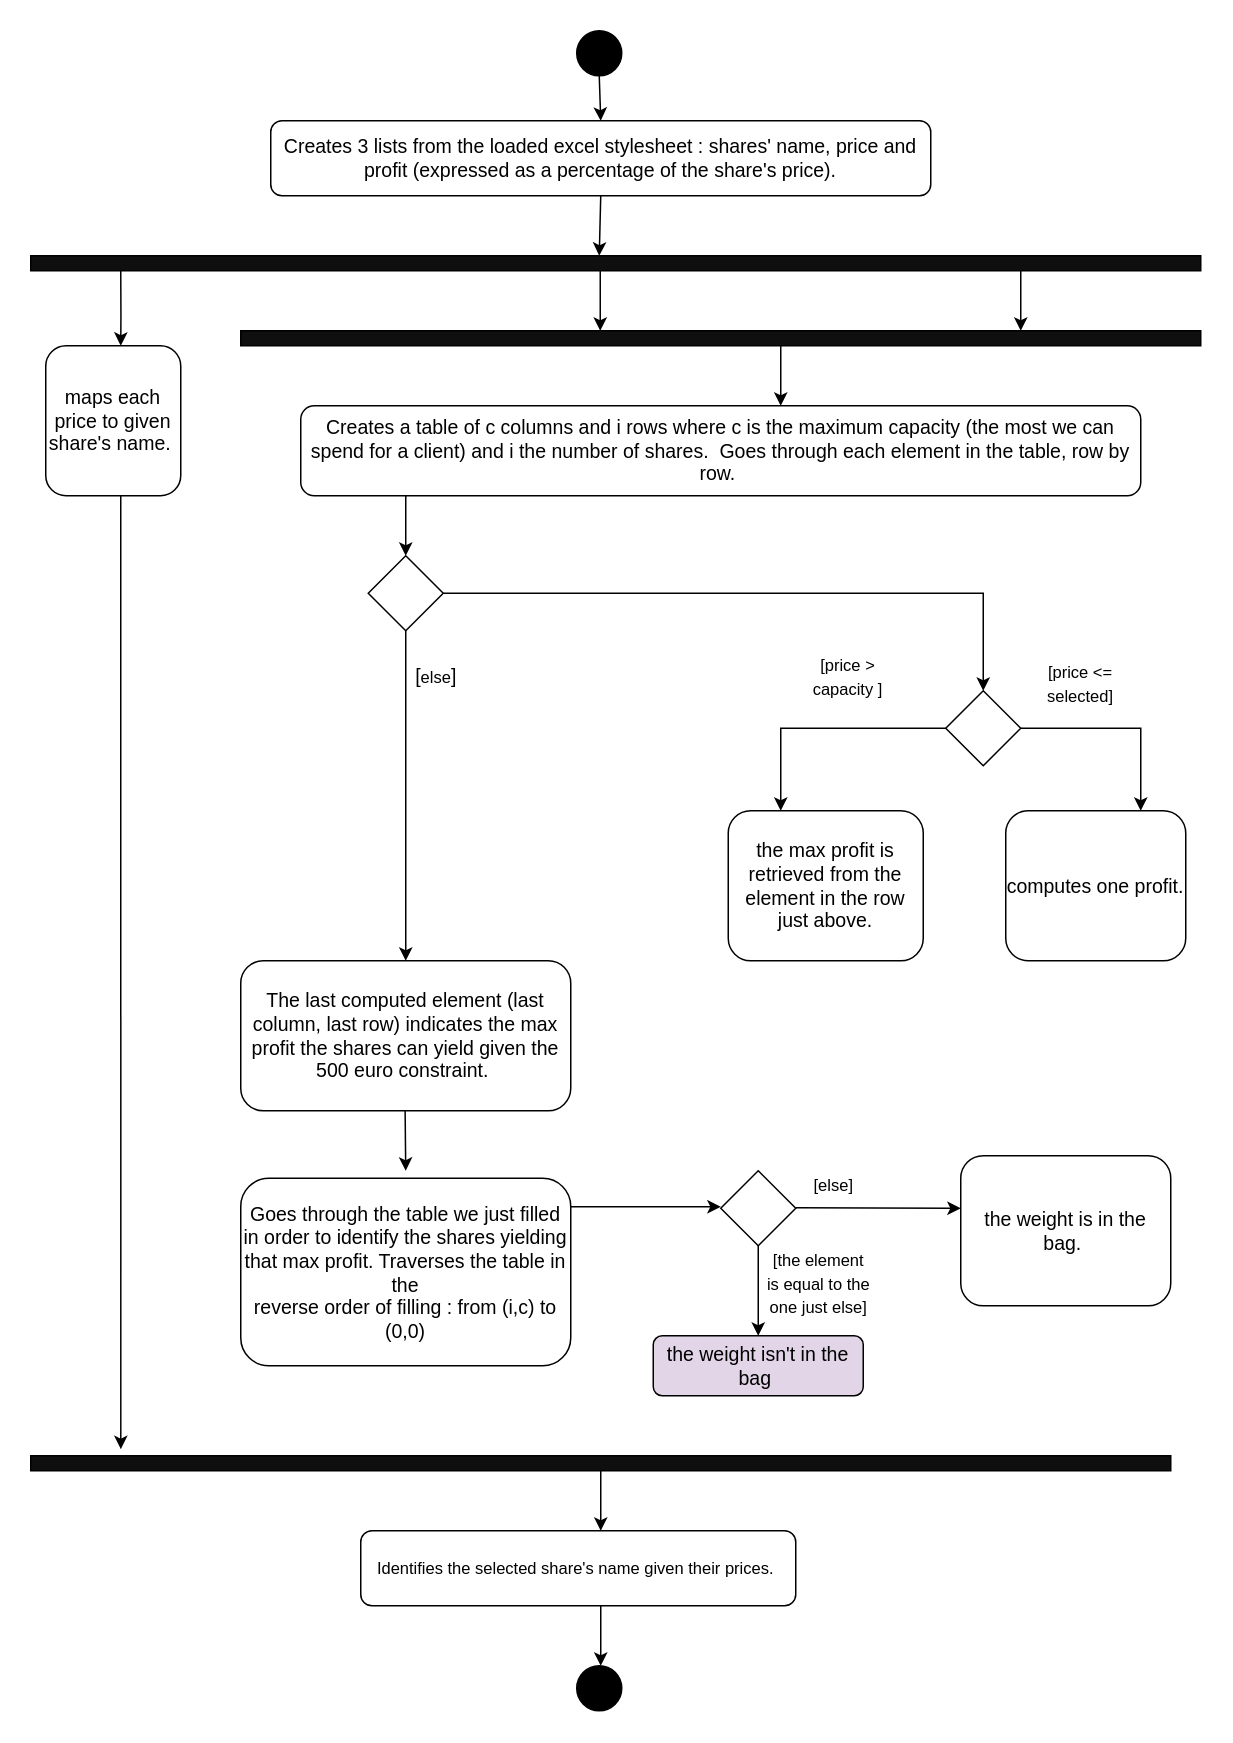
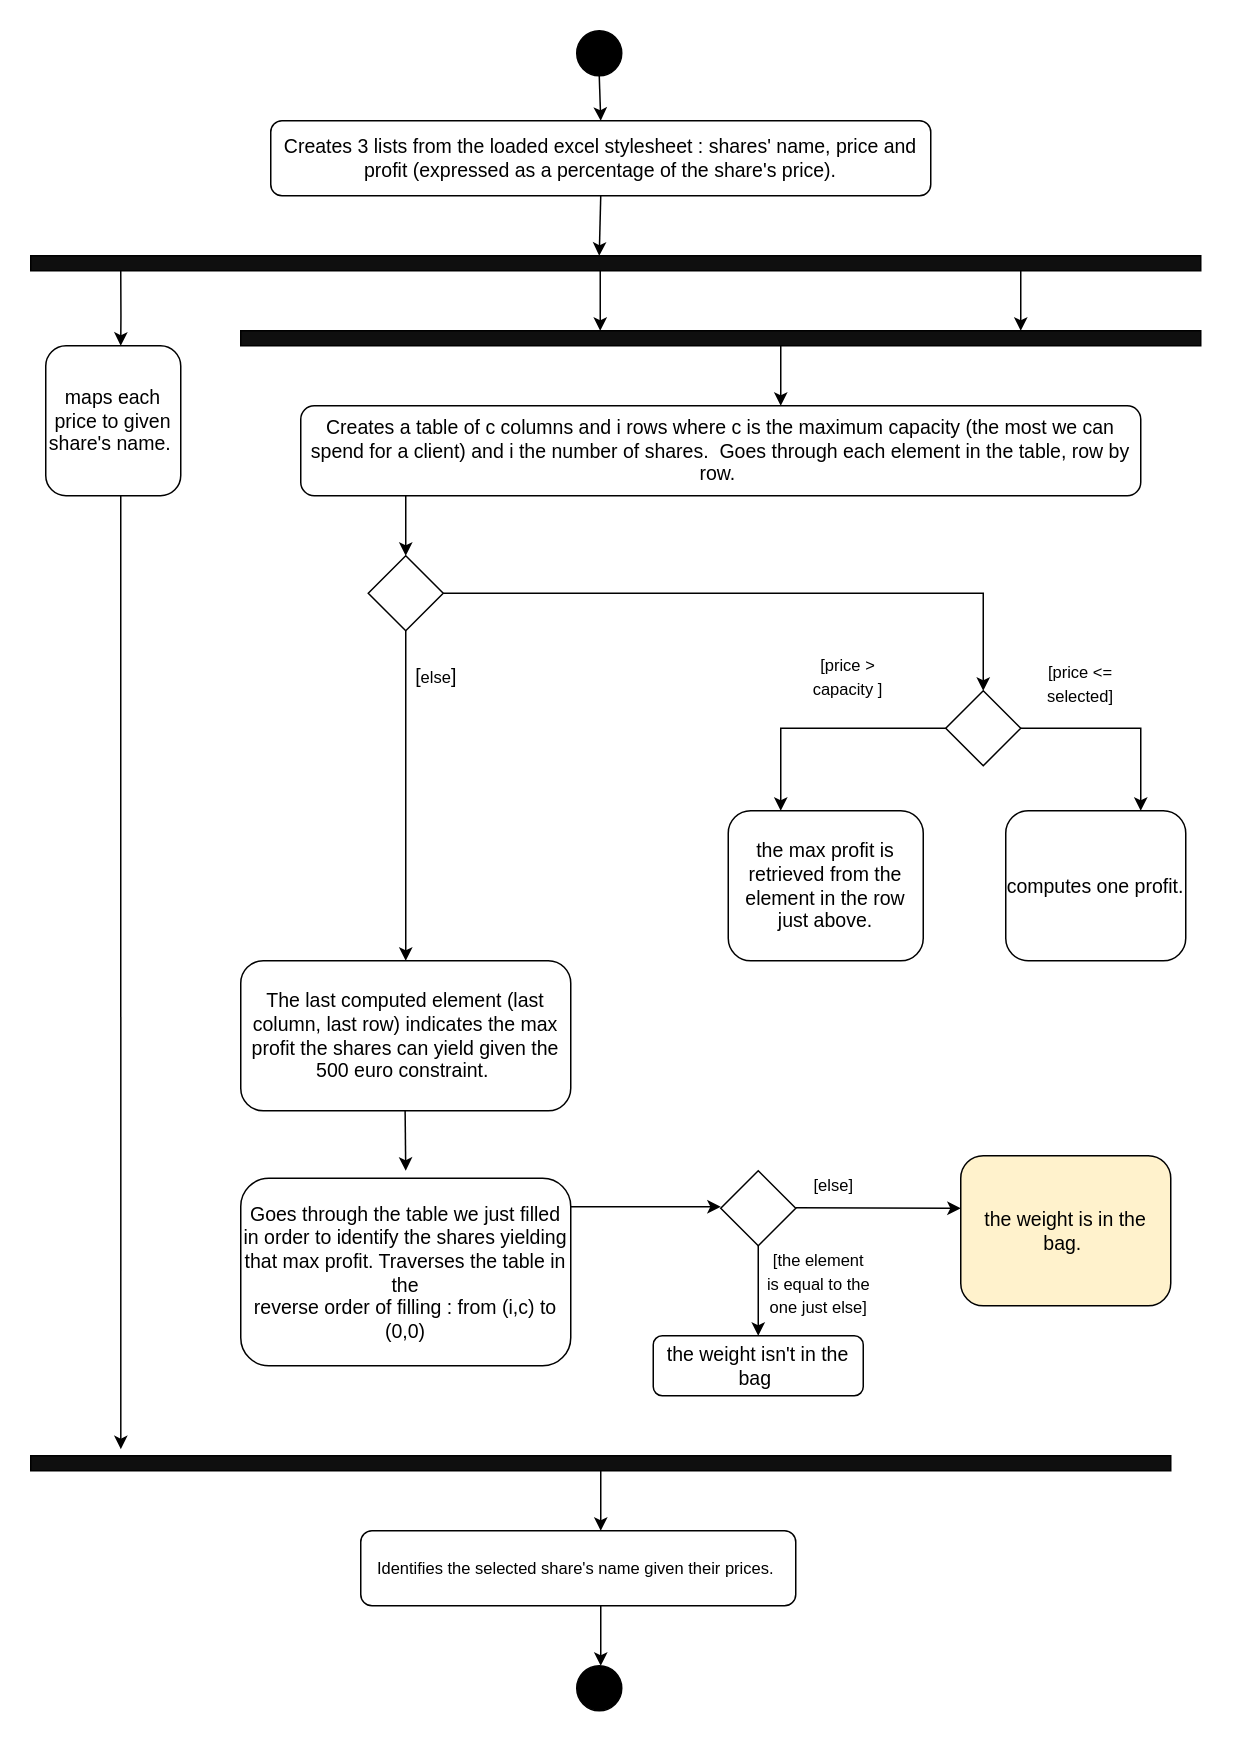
node "the weight is in the bag.": fillcolor #ffffff -> #fff2cc
node "the weight isn't in the bag": fillcolor #e1d5e7 -> #ffffff
